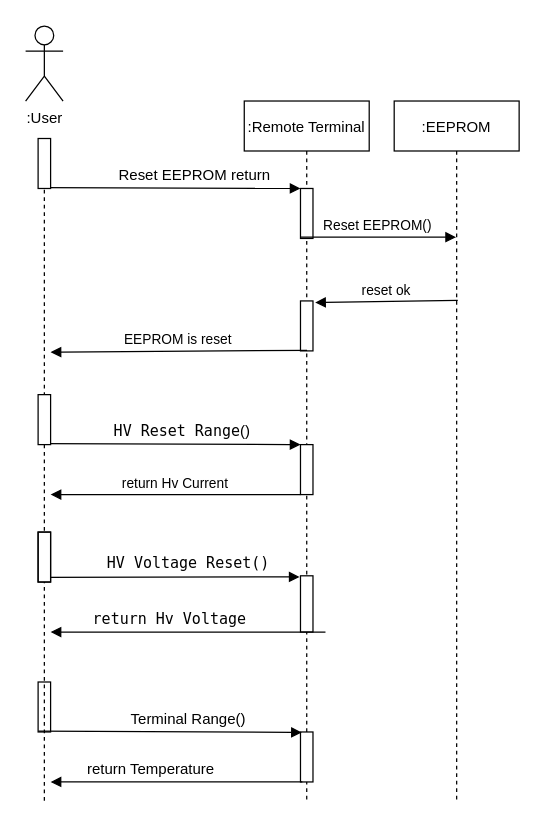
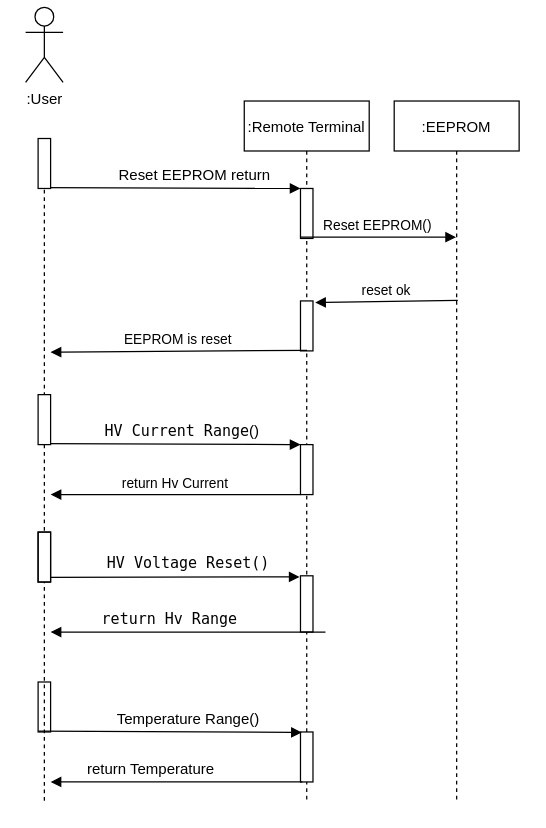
node ":User": moved (44, 63) -> (44, 44)
node "HV Reset Range()": label "HV Reset Range()" -> "HV Current Range()"
node "return Hv Voltage": label "return Hv Voltage" -> "return Hv Range"
node "Terminal Range()": label "Terminal Range()" -> "Temperature Range()"
